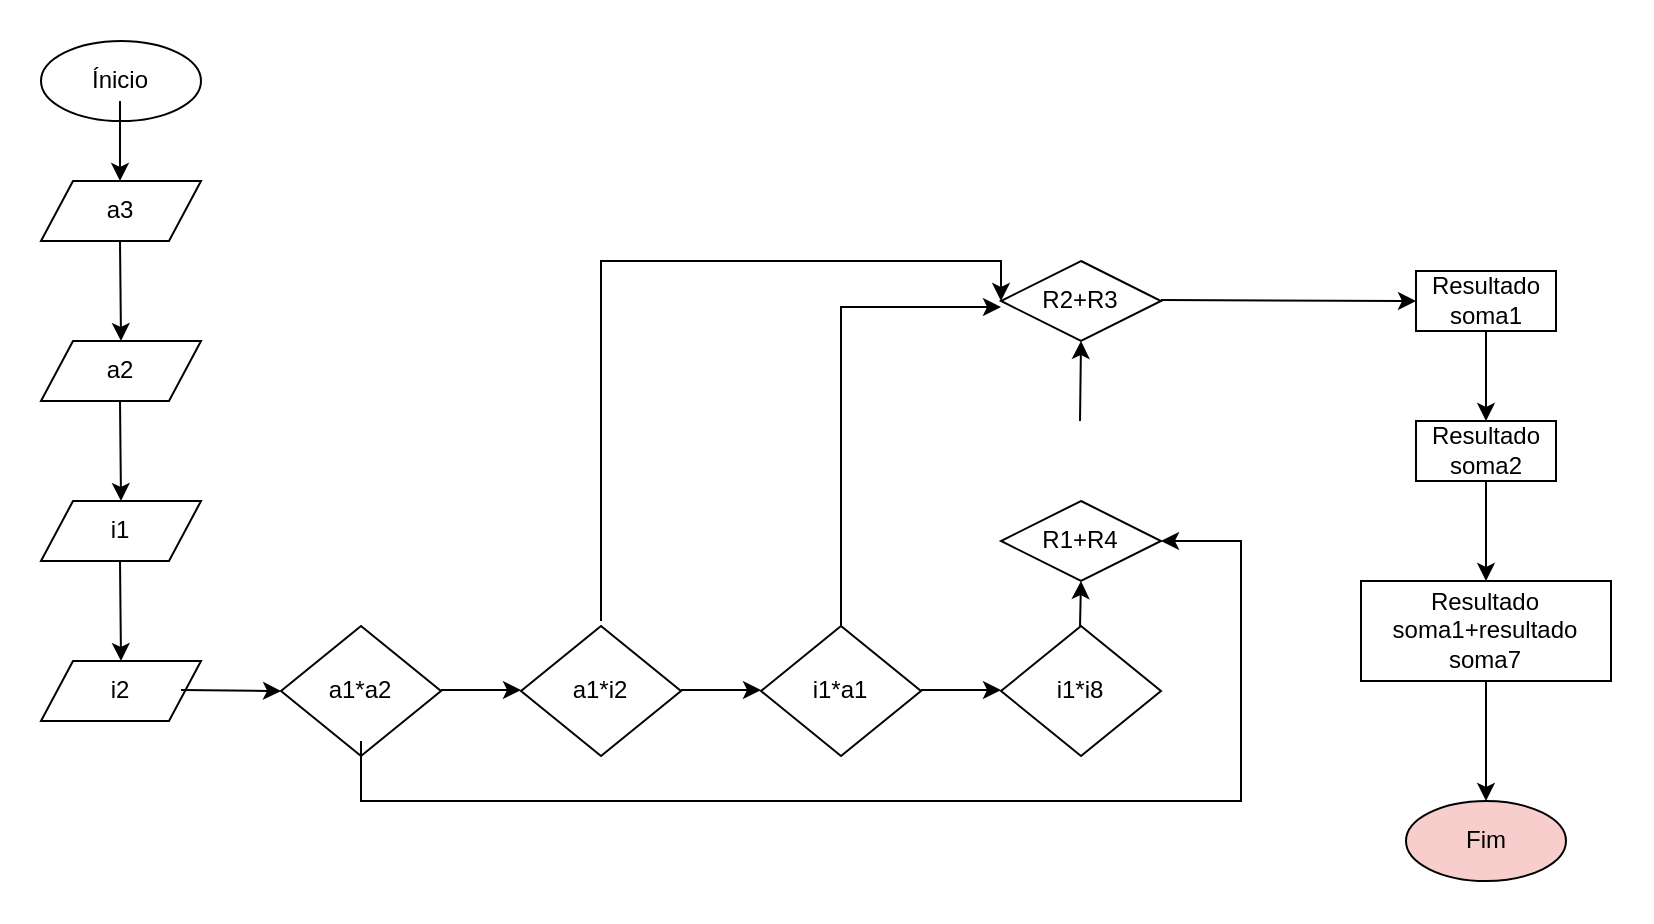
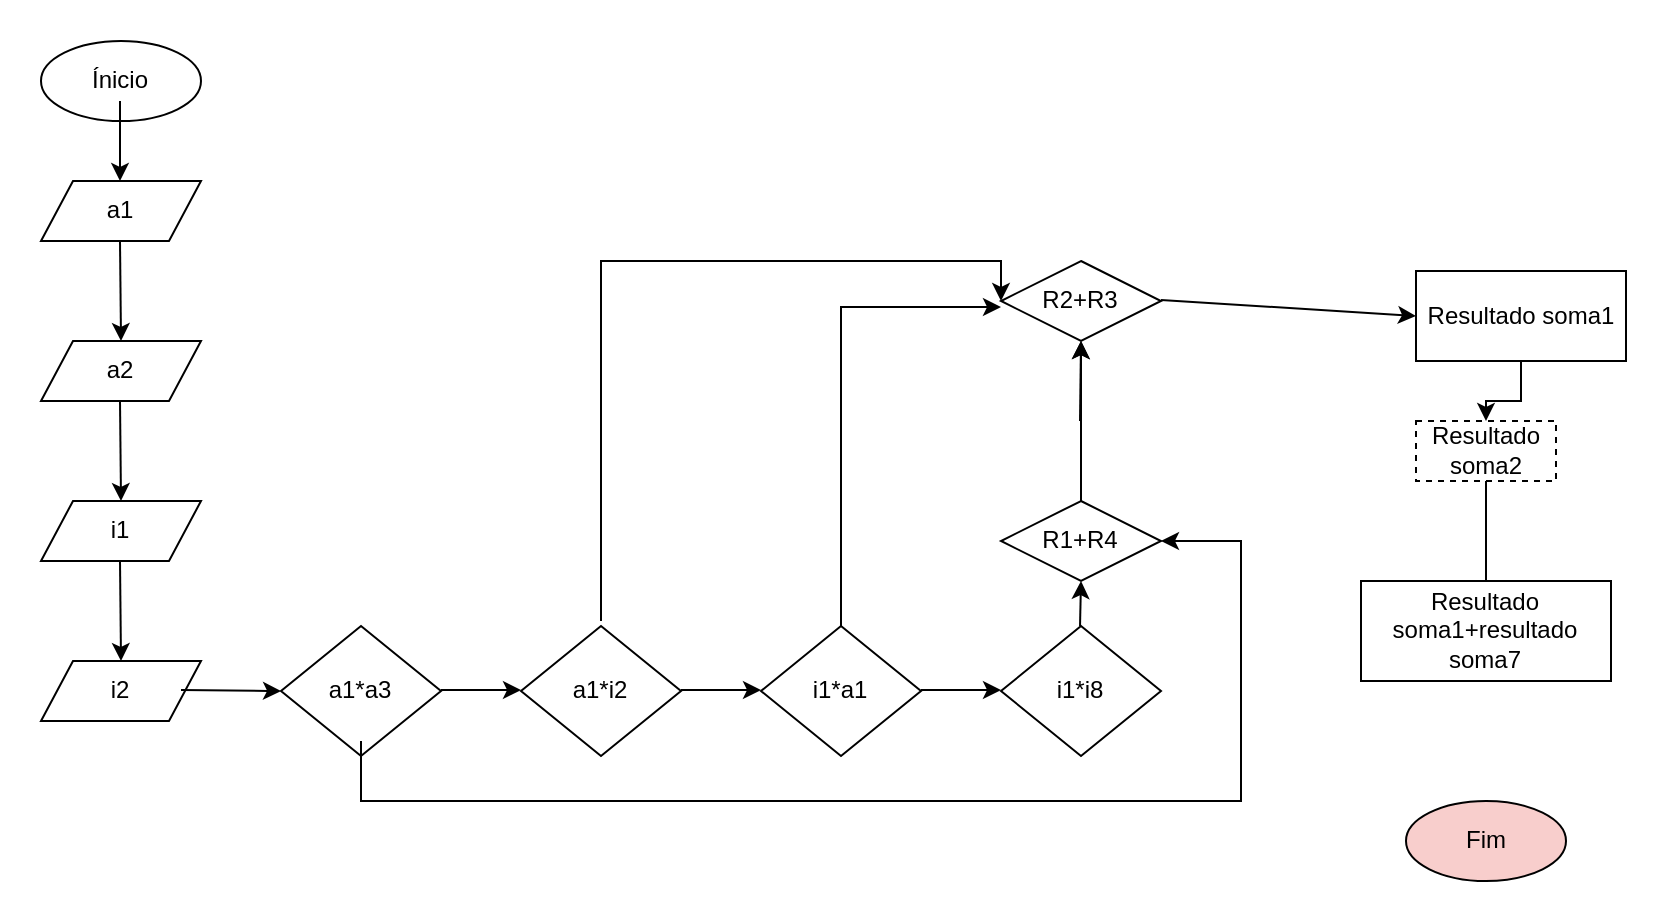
node "a3": label "a3" -> "a1"
node "Resultado soma1": size 140x60 -> 210x90
node "Resultado soma2": style solid -> dashed
edge "R1+R4" -> "R2+R3": added
edge "Resultado soma2" -> "Resultado soma1+resultado soma7": arrowhead classic -> none
node "a1*a2": label "a1*a2" -> "a1*a3"
edge "Resultado soma1+resultado soma7" -> "Fim": removed
